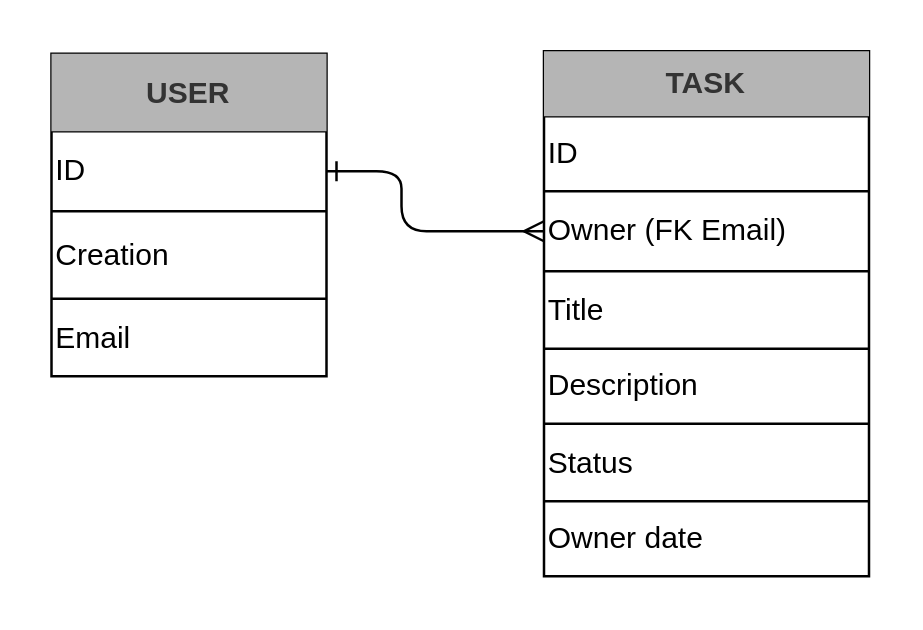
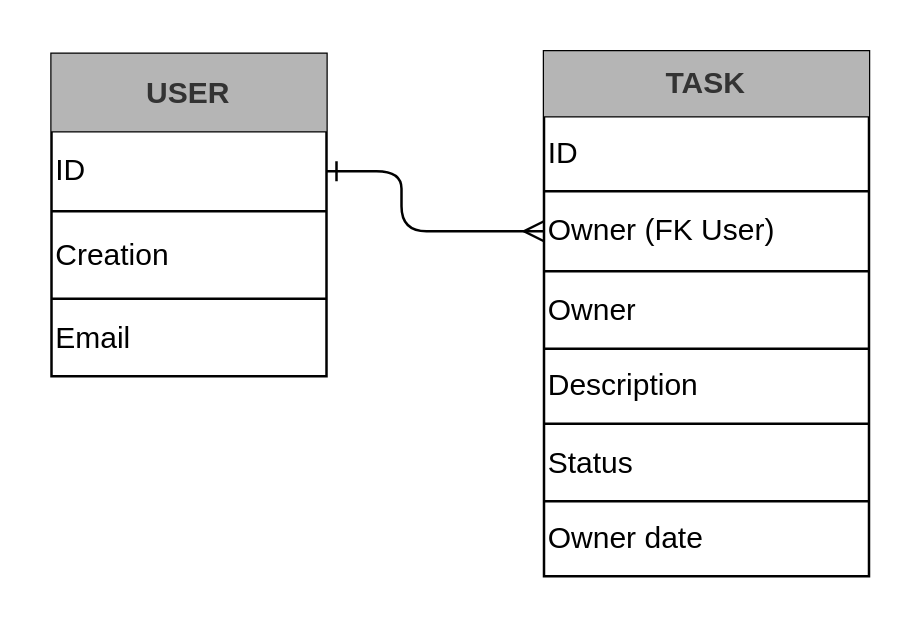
node "Owner (FK Email)": label "Owner (FK Email)" -> "Owner (FK User)"
node "Title": label "Title" -> "Owner"
